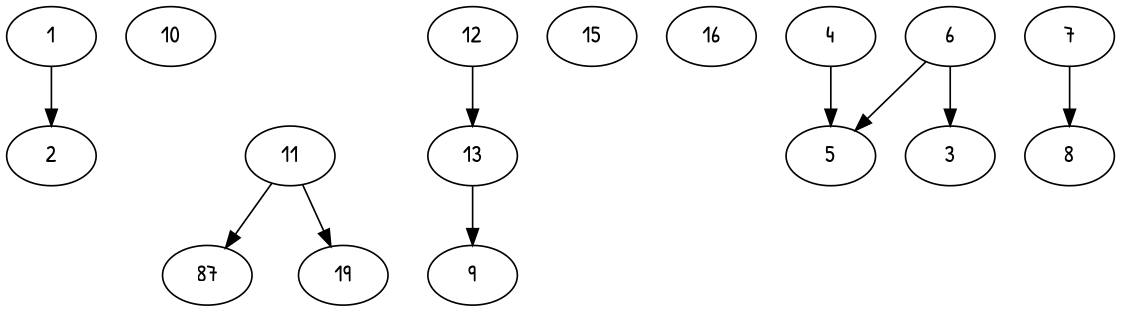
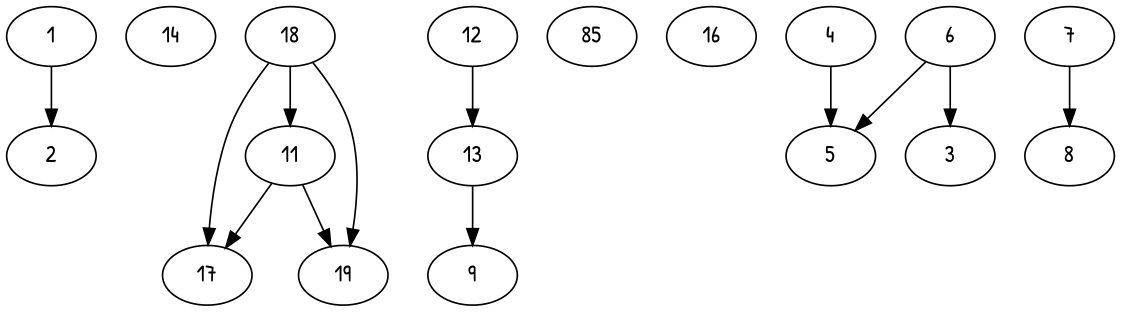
node "10": label "10" -> "14"
node "18": added
node "15": label "15" -> "85"
node "87": label "87" -> "17"
